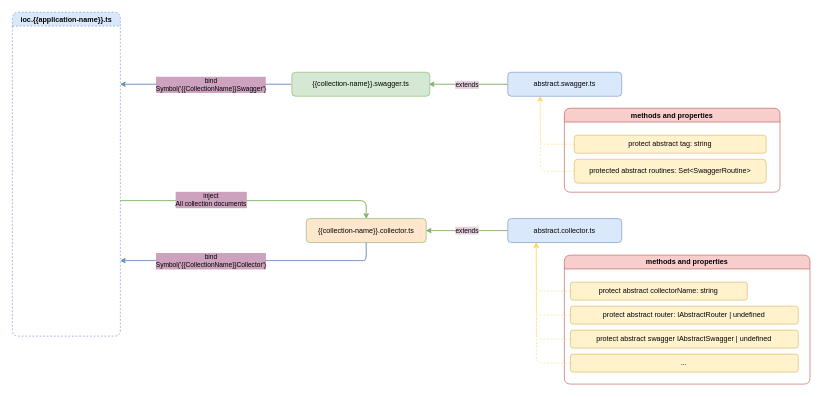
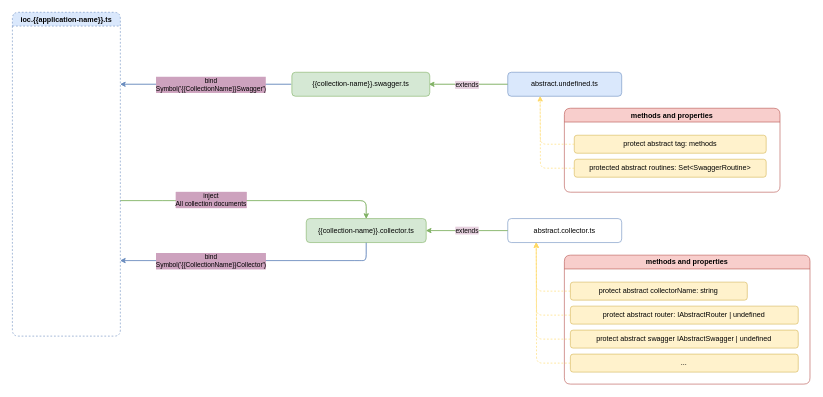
node "abstract.swagger.ts": label "abstract.swagger.ts" -> "abstract.undefined.ts"
node "protect abstract tag: string": label "protect abstract tag: string" -> "protect abstract tag: methods"
node "protected abstract routines: Set<SwaggerRoutine>": size 192x24 -> 192x18
node "{{collection-name}}.collector.ts": fillcolor #ffe6cc -> #d5e8d4
node "abstract.collector.ts": fillcolor #dae8fc -> #ffffff
